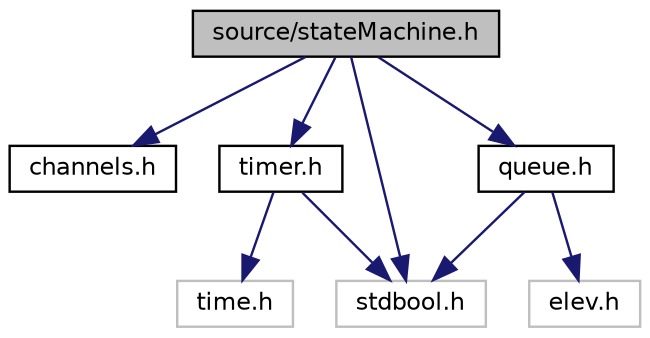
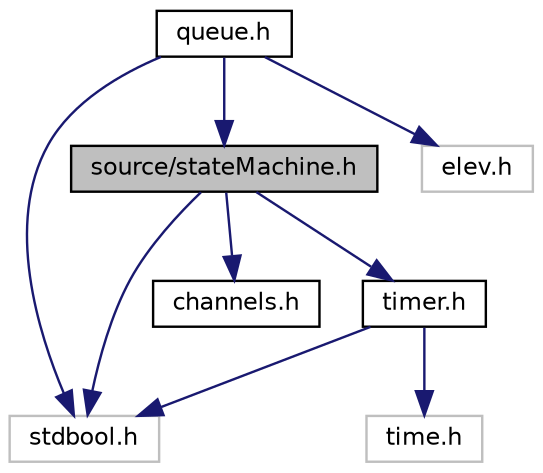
edge "source/stateMachine.h" -> "queue.h": reversed
